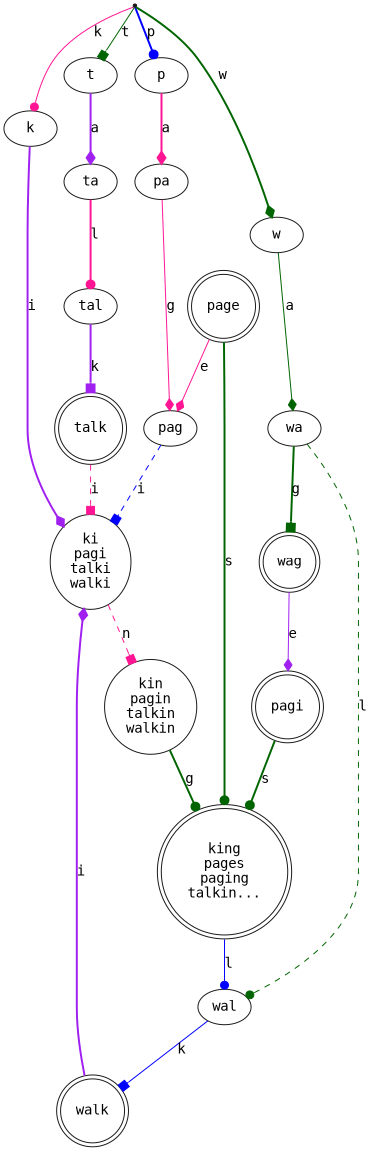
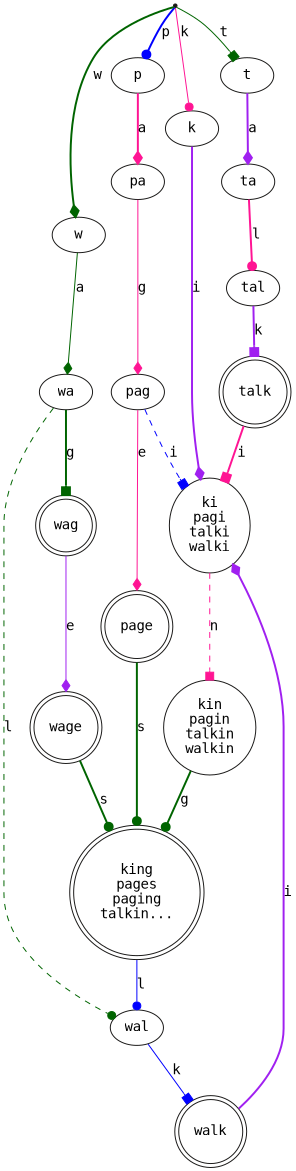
edge "page" -> "pag": reversed
edge "talk" -> "ki pagi talki walki": style dashed -> bold
node "pagi": label "pagi" -> "wage"
